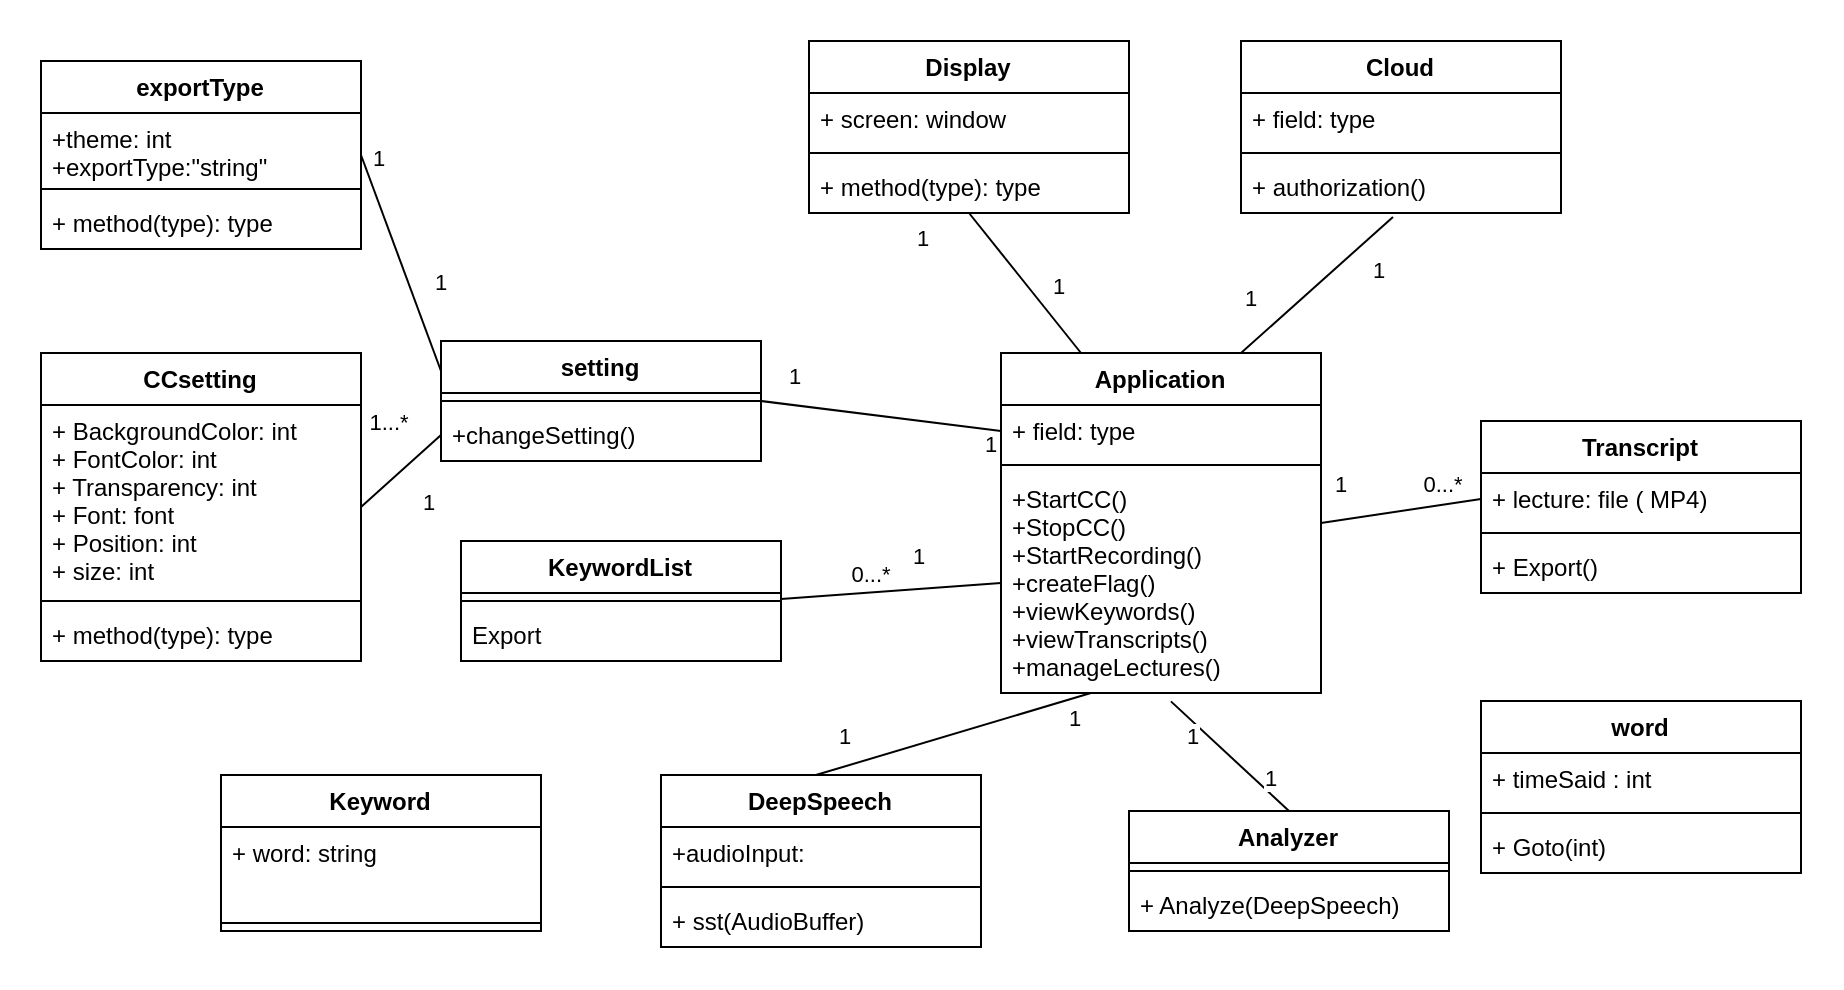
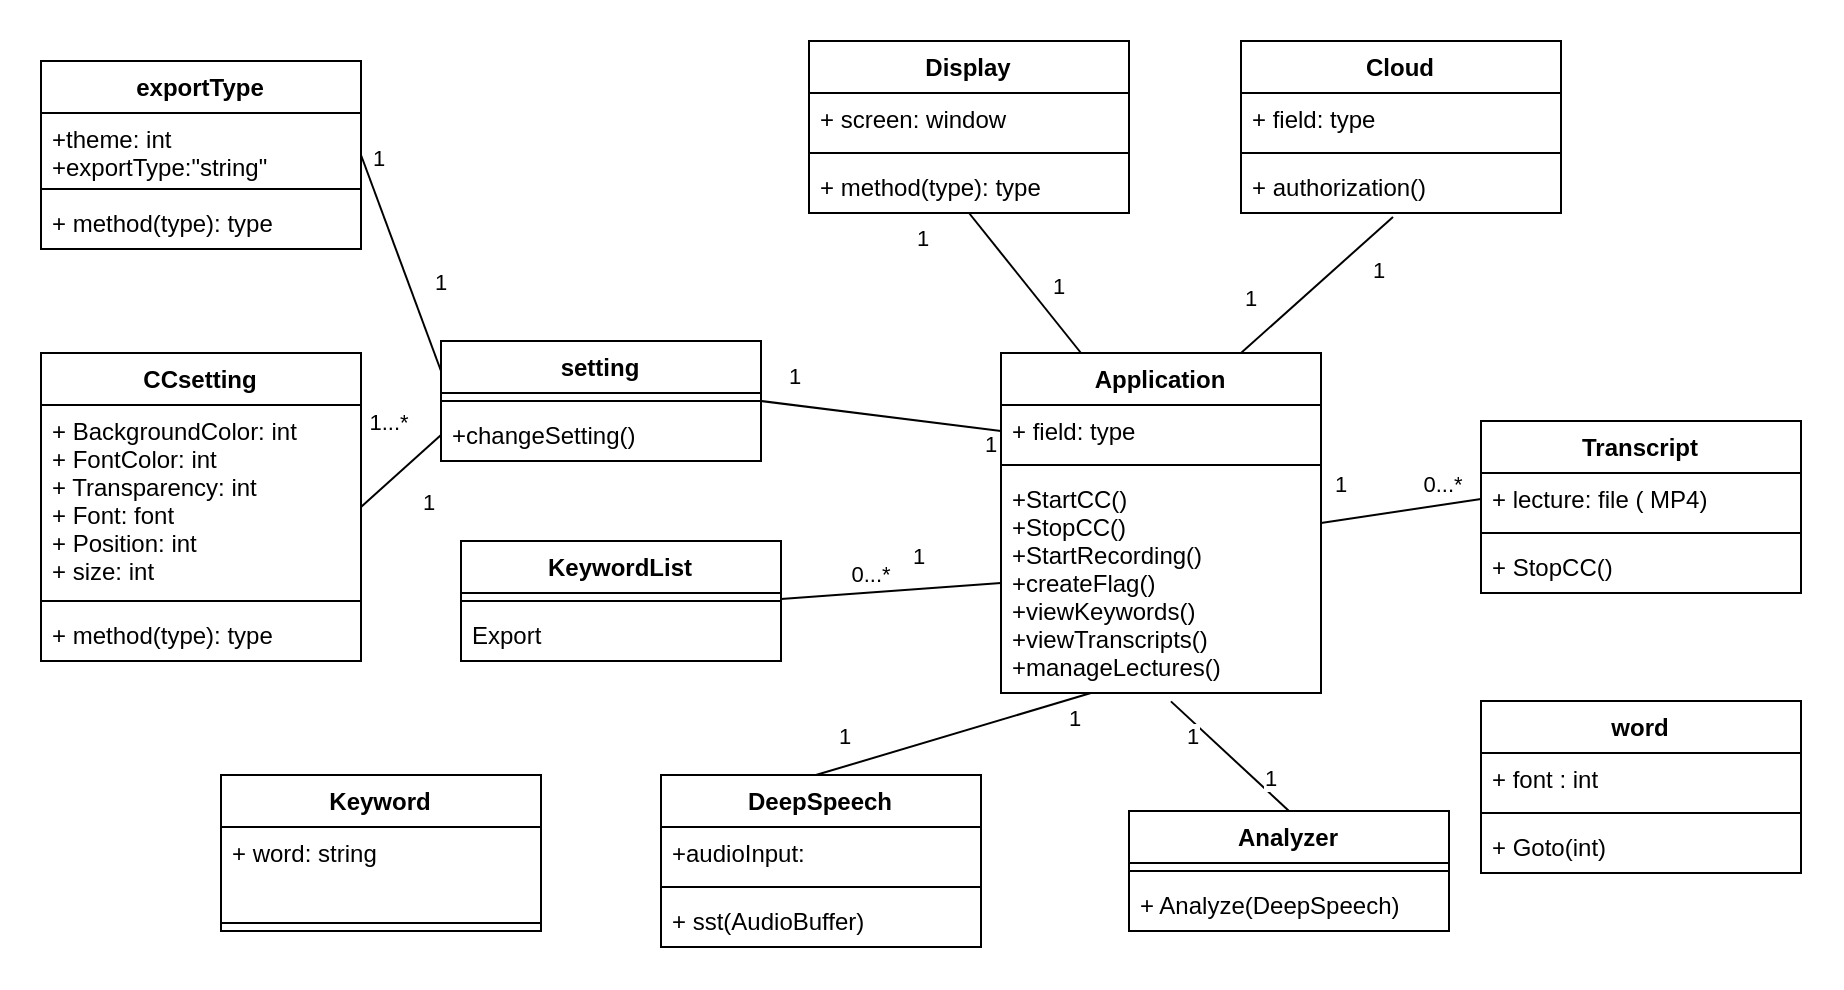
node "+ Export()": label "+ Export()" -> "+ StopCC()"
node "+ timeSaid : int": label "+ timeSaid : int" -> "+ font : int"
